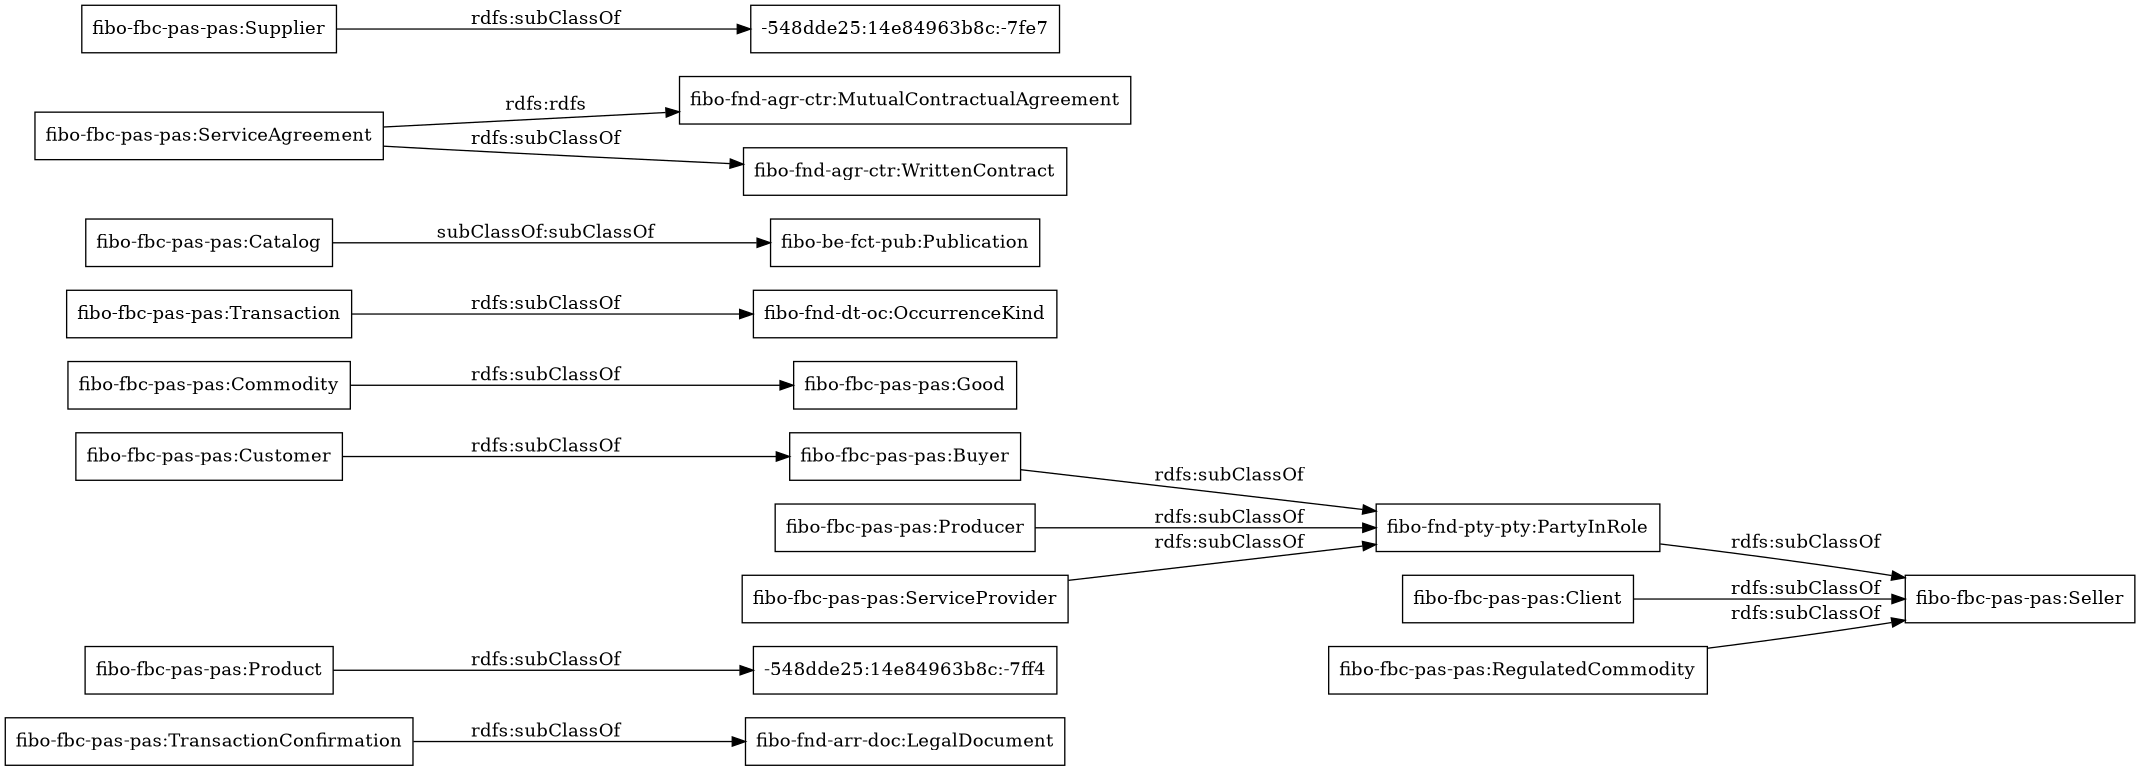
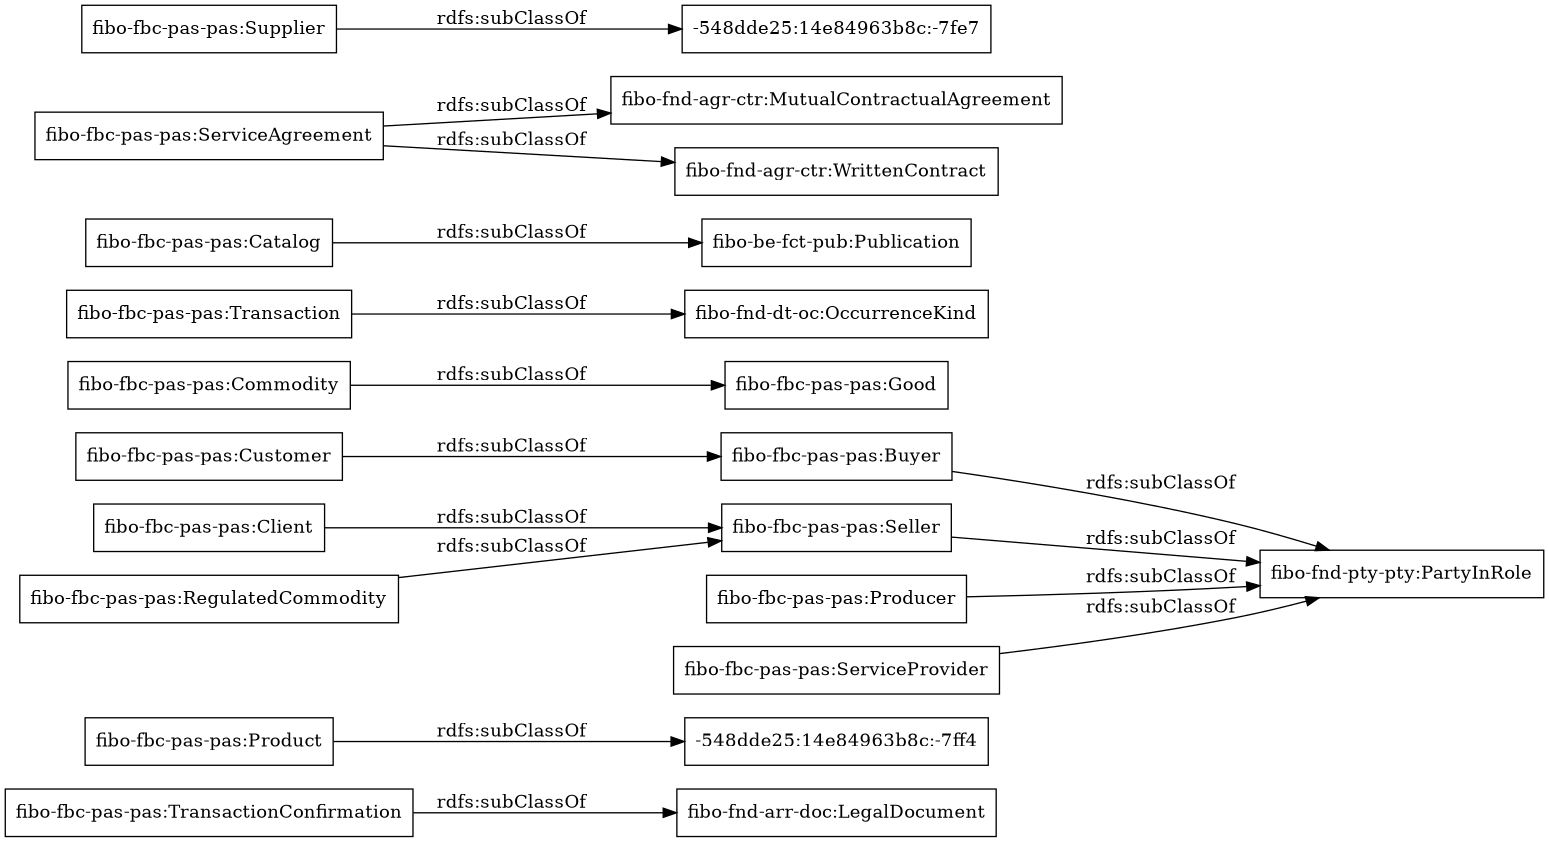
edge "fibo-fbc-pas-pas:ServiceAgreement" -> "fibo-fnd-agr-ctr:MutualContractualAgreement": label "rdfs:rdfs" -> "rdfs:subClassOf"
edge "fibo-fbc-pas-pas:Catalog" -> "fibo-be-fct-pub:Publication": label "subClassOf:subClassOf" -> "rdfs:subClassOf"
edge "fibo-fnd-pty-pty:PartyInRole" -> "fibo-fbc-pas-pas:Seller": reversed
